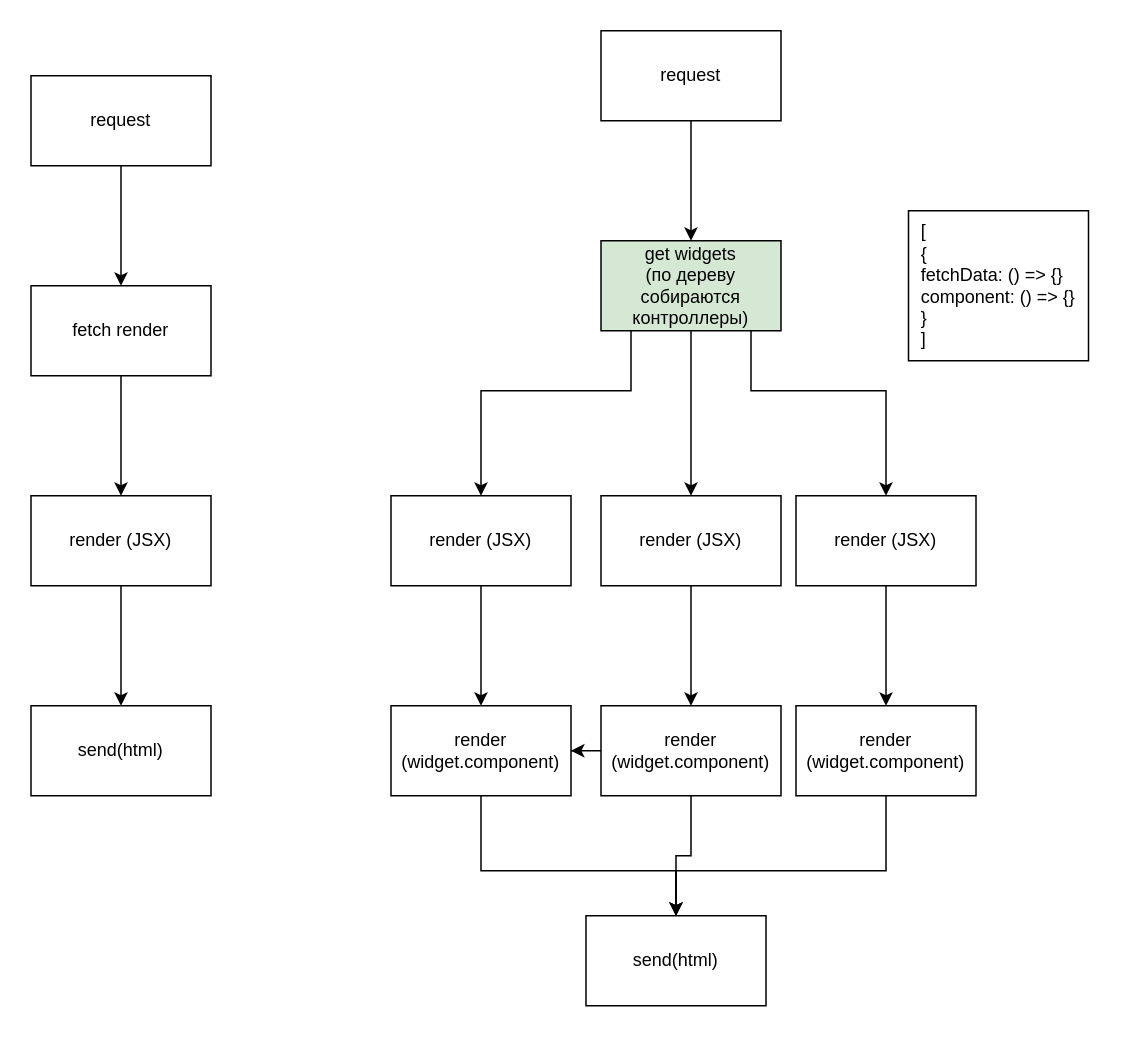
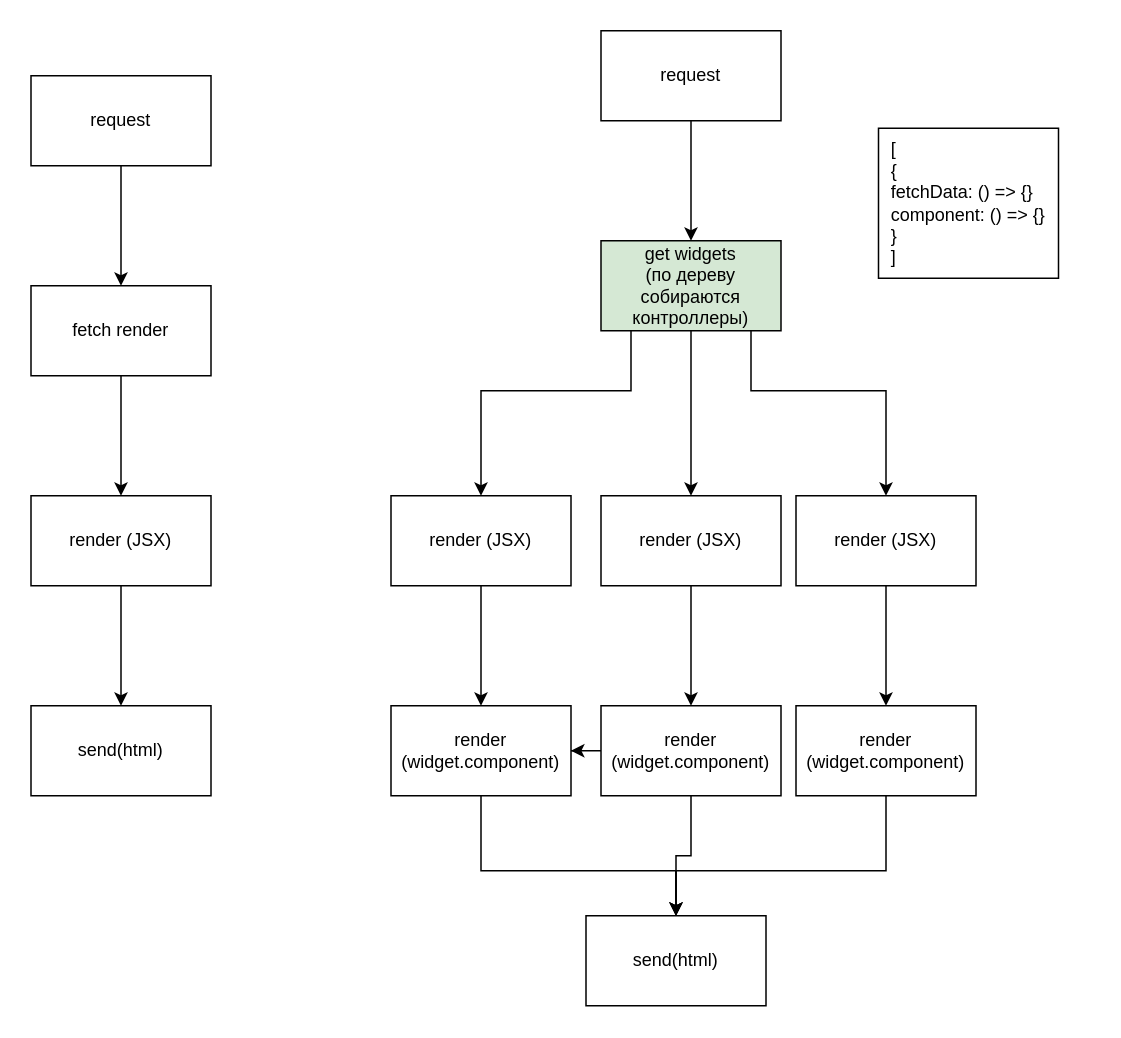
node "[ { fetchData: () => {} component: () => {} } ]": moved (998, 286) -> (968, 203)
